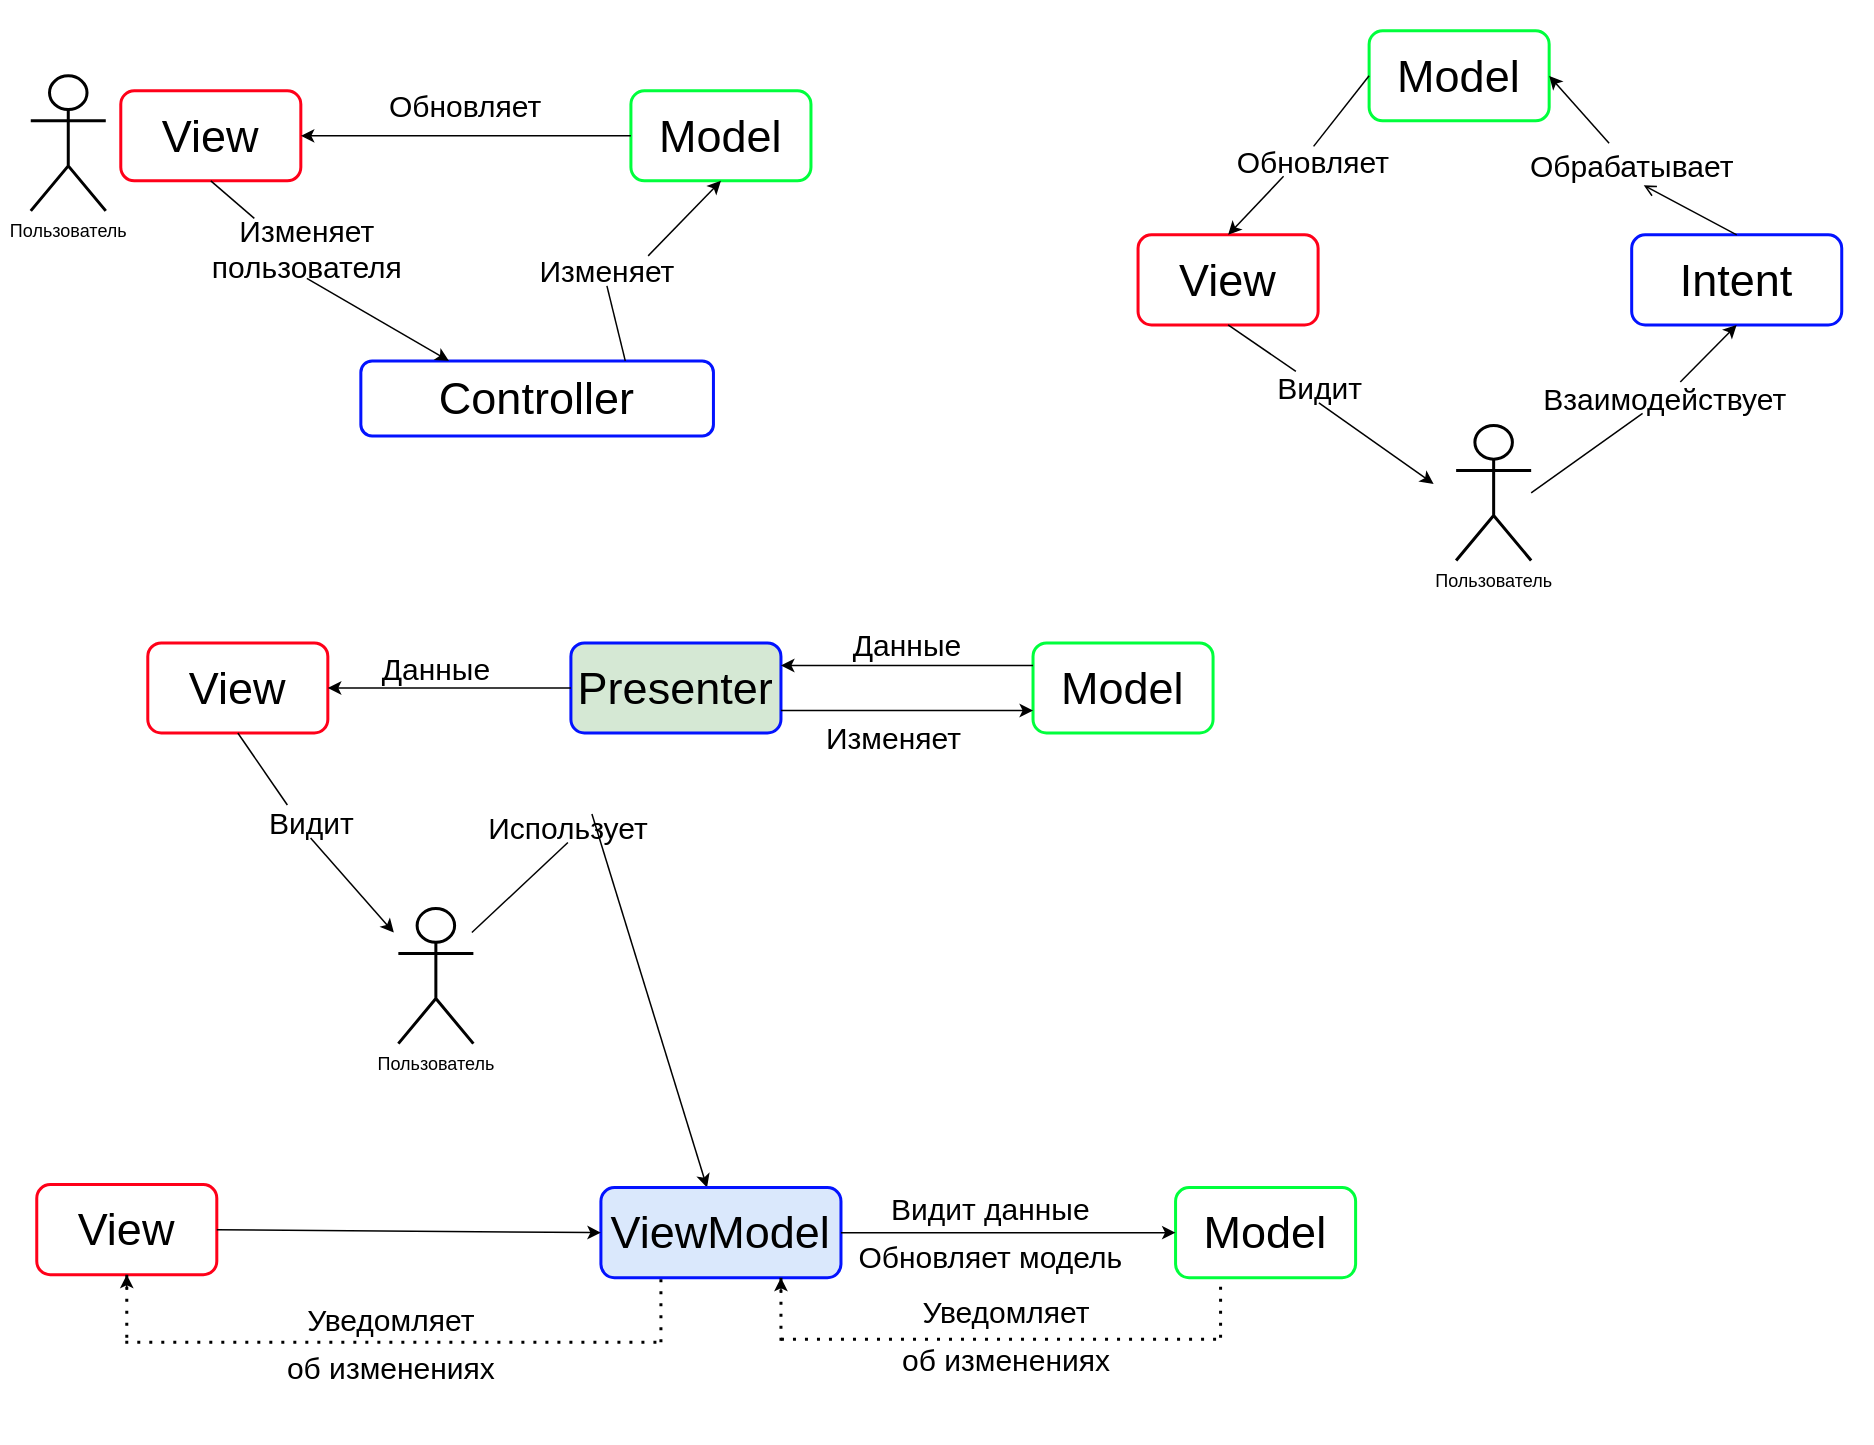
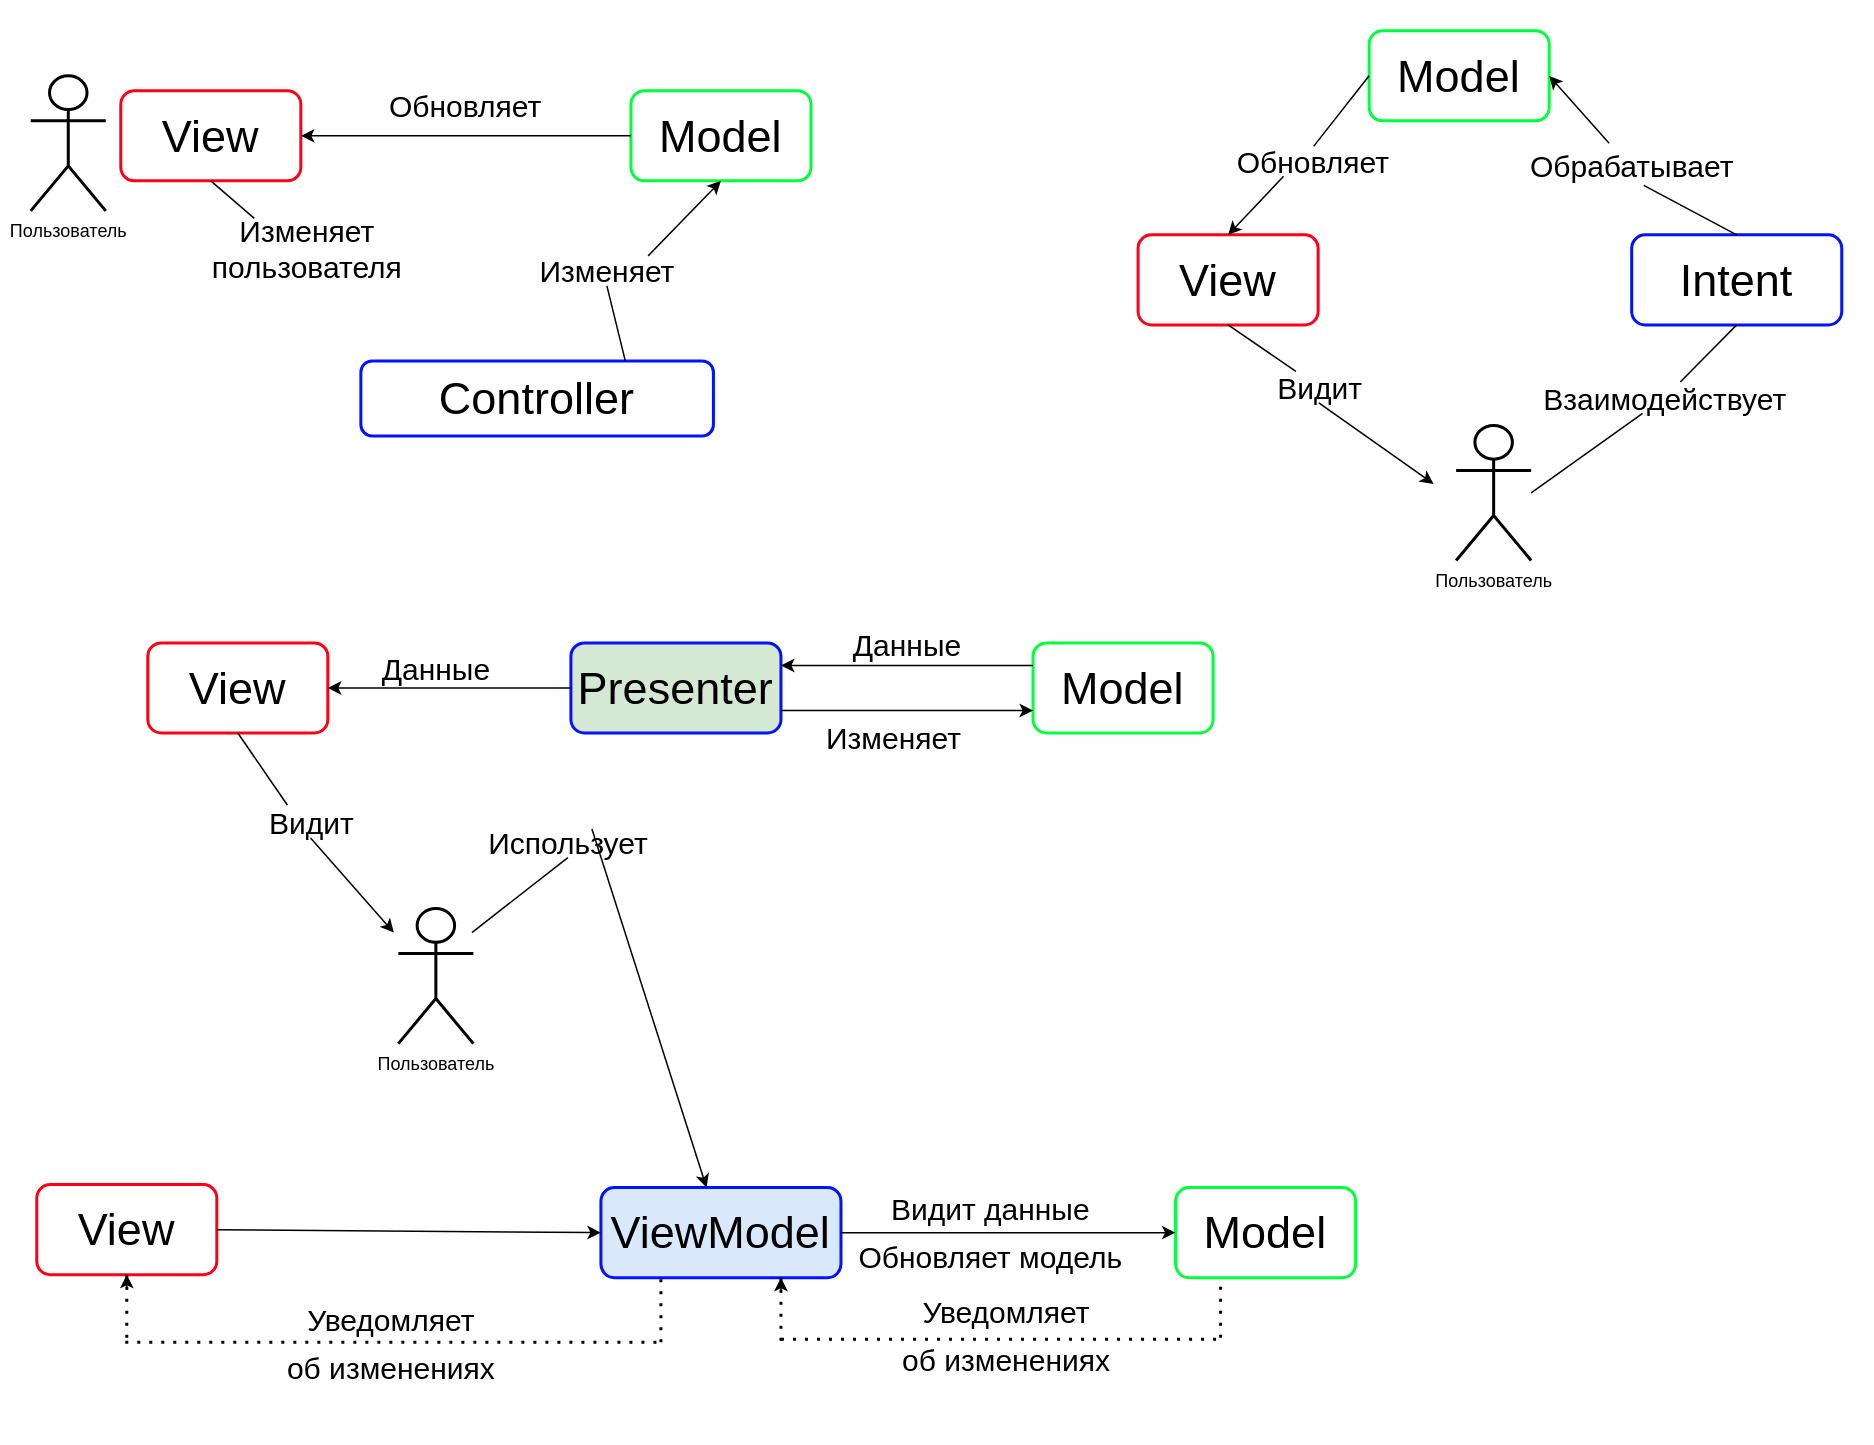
edge "Intent" -> "Обрабатывает": arrowhead open -> none
edge "Изменяет пользователя" -> "Controller": removed
edge "Взаимодействует" -> "Intent": arrowhead classic -> none
node "Использует": moved (568, 827) -> (568, 842)
